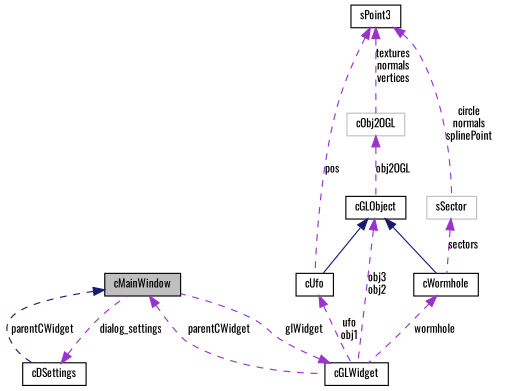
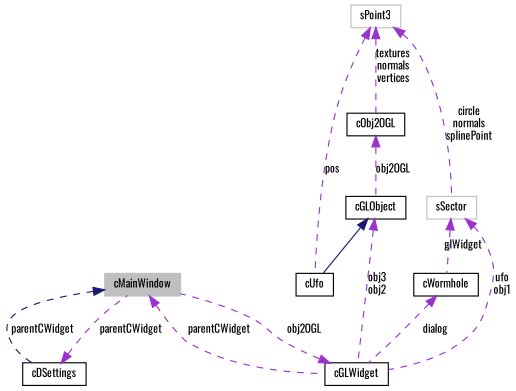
node "sPoint3": color black -> grey75
node "cObj2OGL": color grey75 -> black
edge "cWormhole" -> "sSector": label "sectors" -> "glWidget"
edge "cWormhole" -> "cGLObject": removed
node "cMainWindow": color black -> grey75
edge "cMainWindow" -> "cDSettings": label "dialog_settings" -> "parentCWidget"
edge "cMainWindow" -> "cGLWidget": label "glWidget" -> "obj2OGL"
edge "cGLWidget" -> "cWormhole": label "wormhole" -> "dialog"
edge "cGLWidget" -> "cUfo": now "cGLWidget" -> "sSector"
